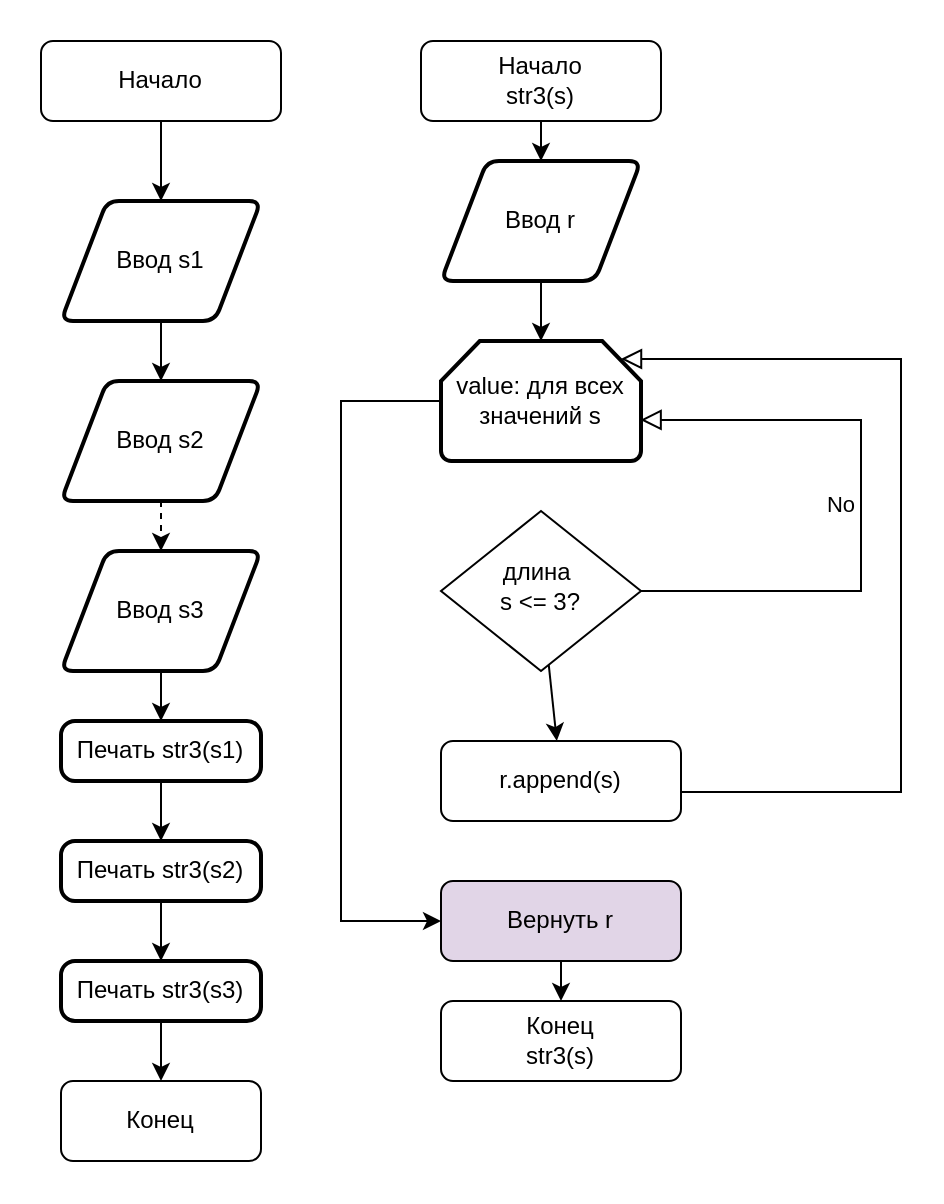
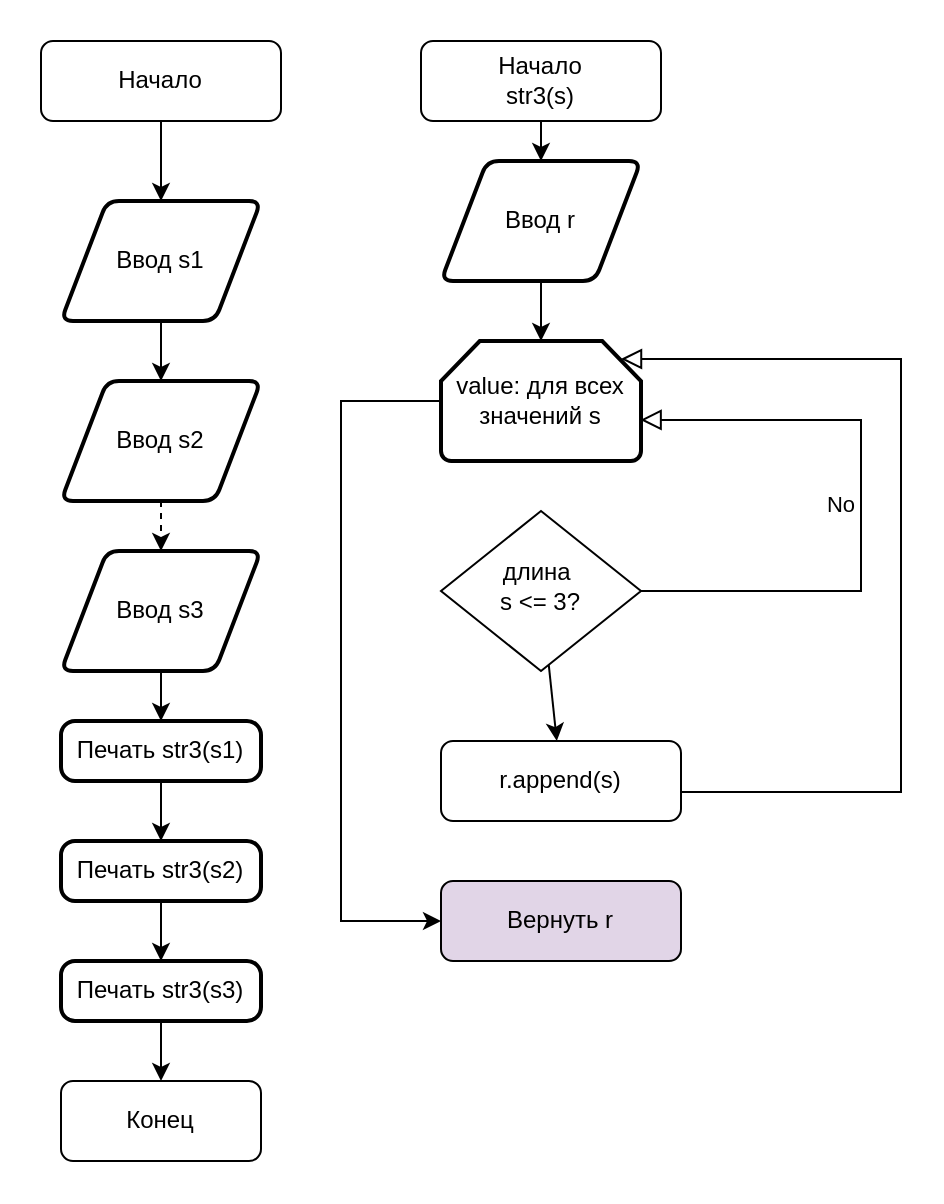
edge "Вернуть r" -> "Конец str3(s)": removed
node "Конец str3(s)": removed
